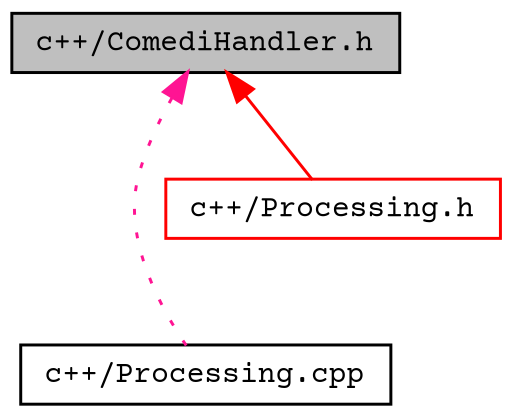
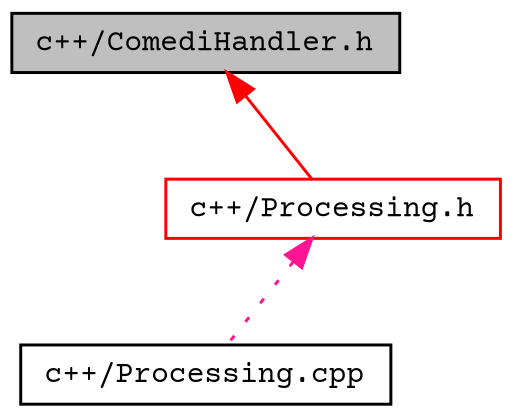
edge "c++/Processing.cpp" -> "c++/ComediHandler.h": now "c++/Processing.cpp" -> "c++/Processing.h"
